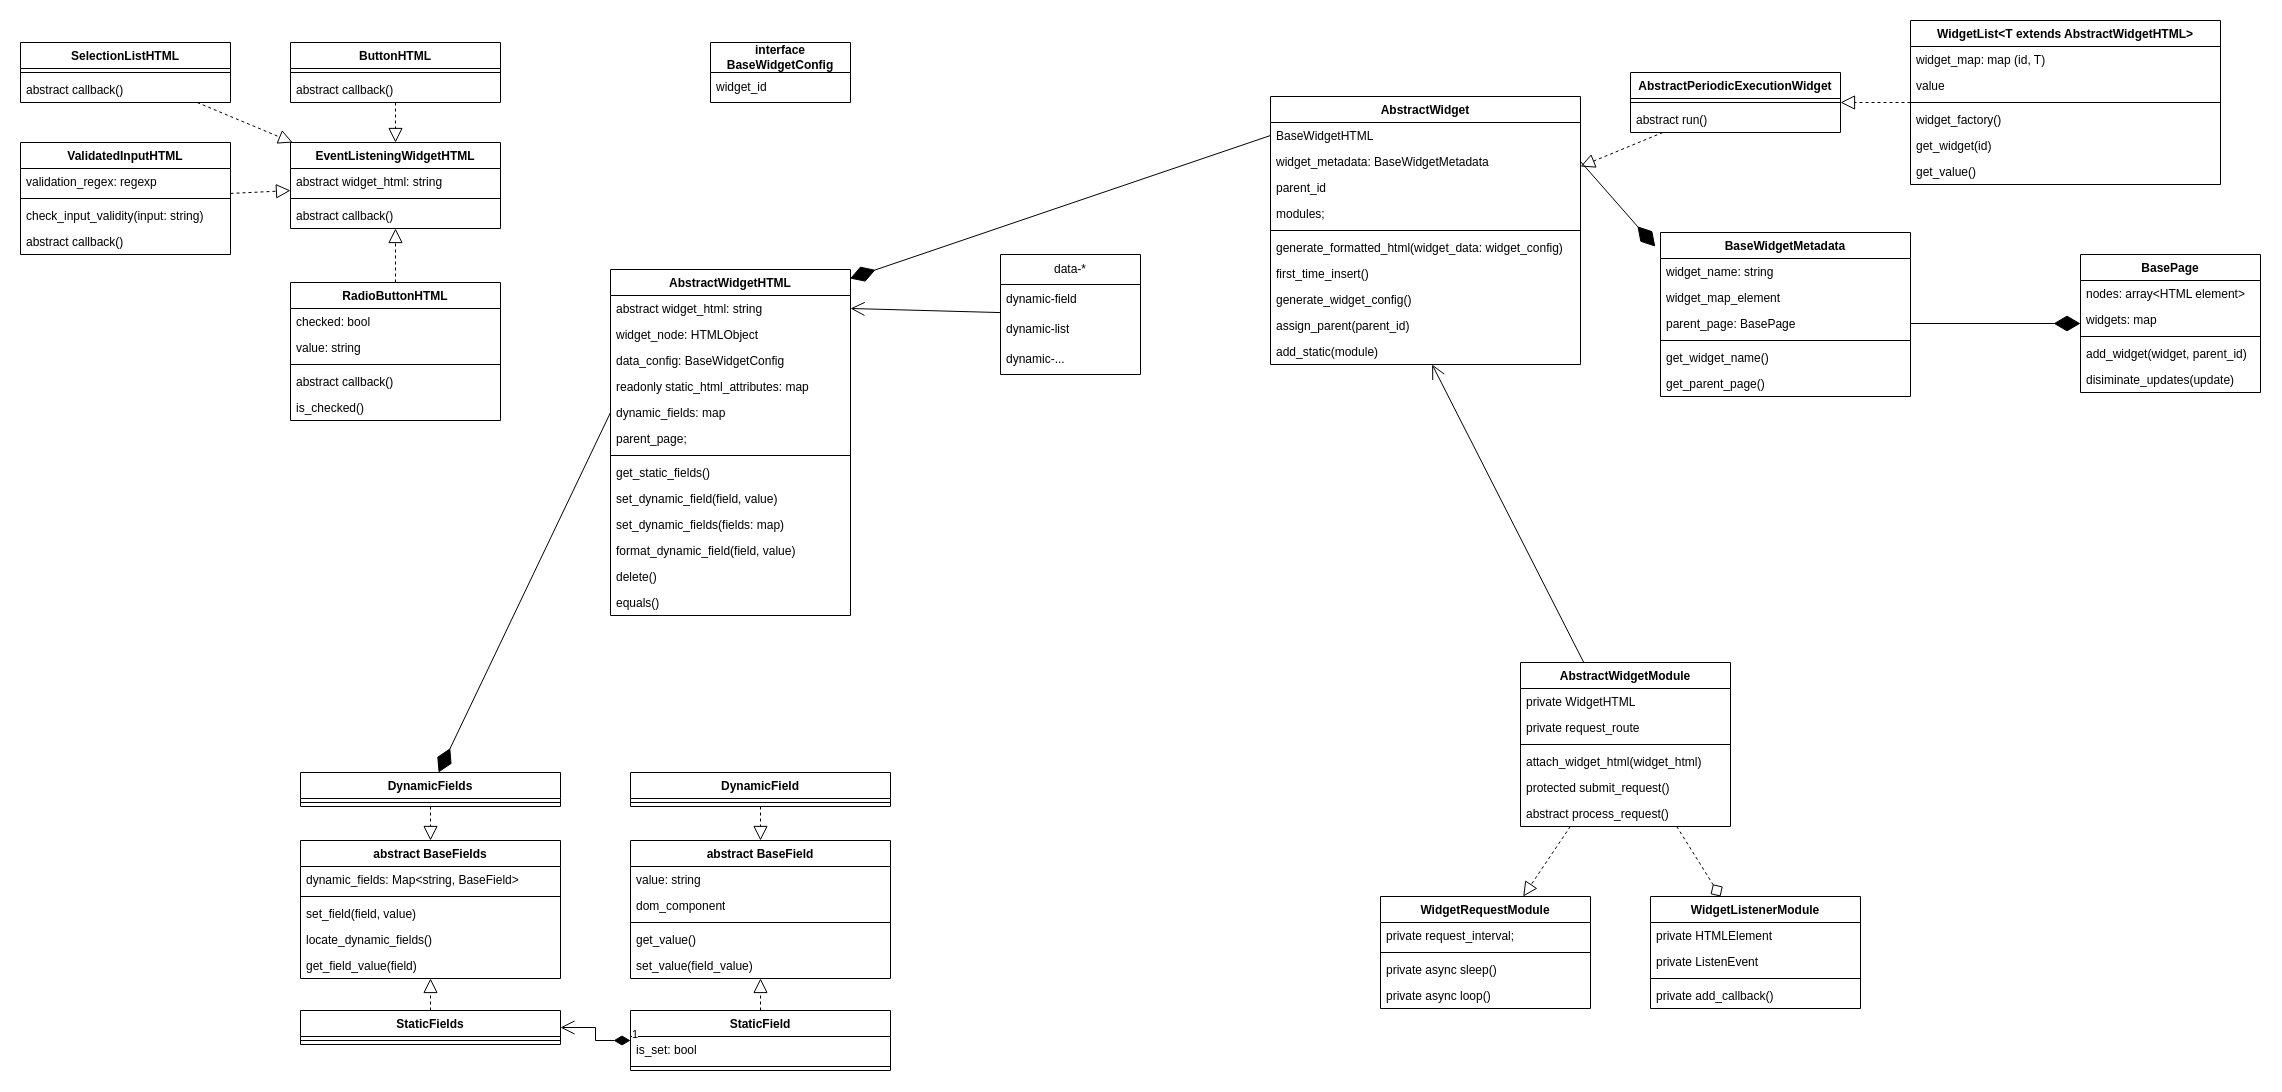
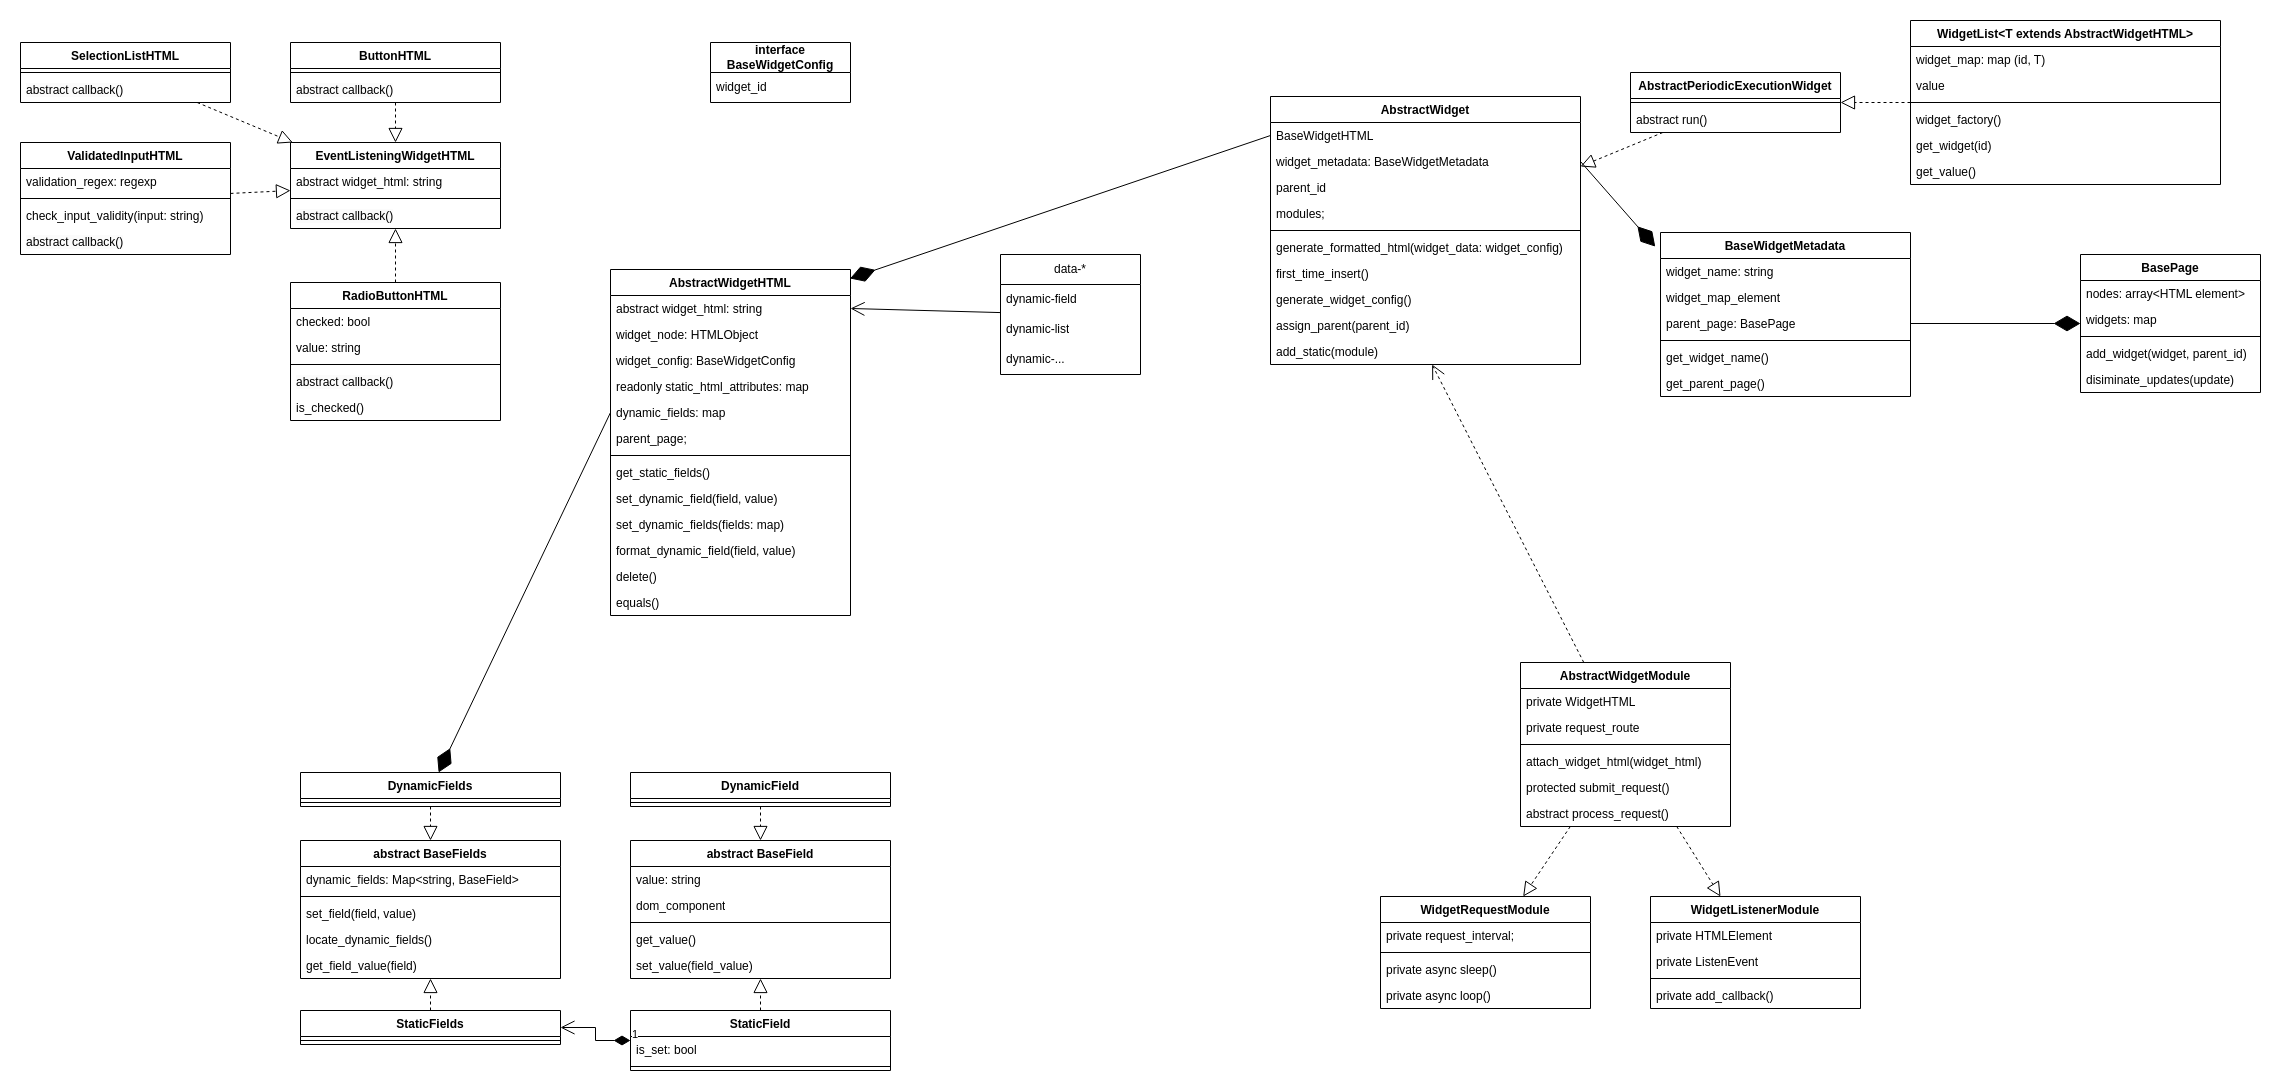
node "data_config: BaseWidgetConfig": label "data_config: BaseWidgetConfig" -> "widget_config: BaseWidgetConfig"
edge "AbstractWidgetModule" -> "add_static(module)": style solid -> dashed
edge "AbstractWidgetModule" -> "WidgetListenerModule": arrowhead diamond -> block
